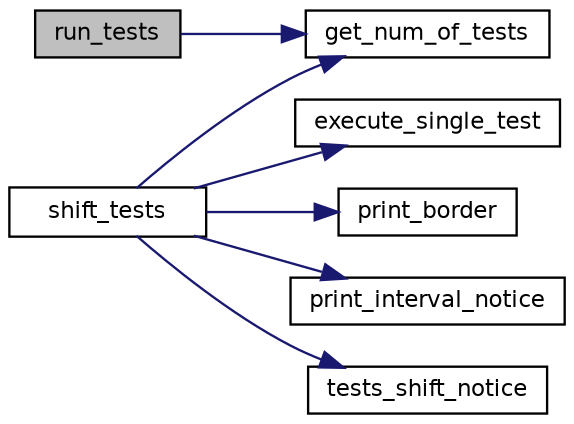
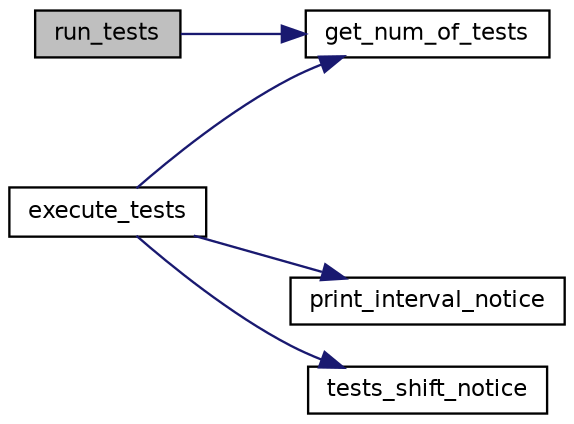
node "execute_single_test": removed
node "shift_tests": label "shift_tests" -> "execute_tests"
node "print_border": removed
